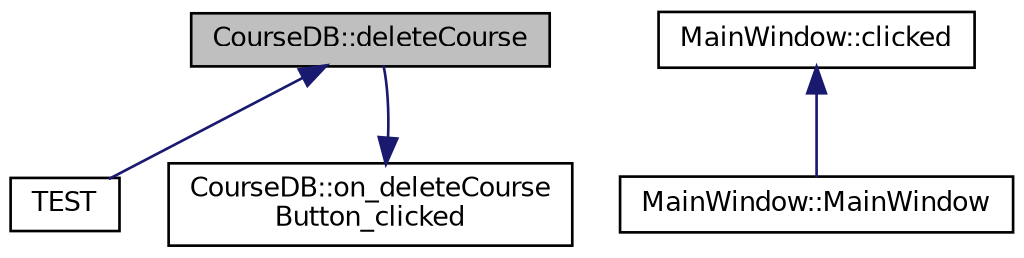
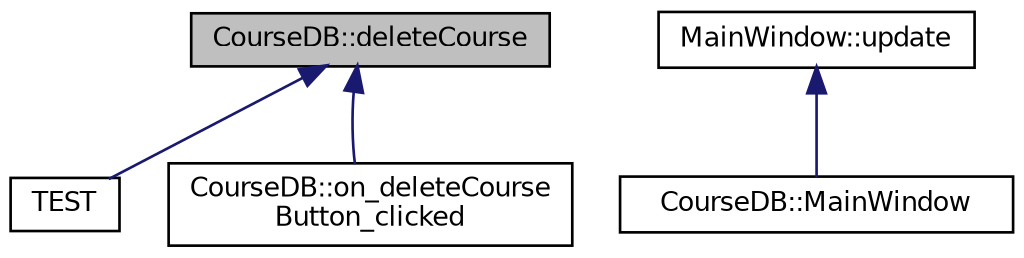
node "MainWindow::clicked": label "MainWindow::clicked" -> "MainWindow::update"
edge "CourseDB::deleteCourse" -> "CourseDB::on_deleteCourse Button_clicked": reversed
node "MainWindow::MainWindow": label "MainWindow::MainWindow" -> "CourseDB::MainWindow"
